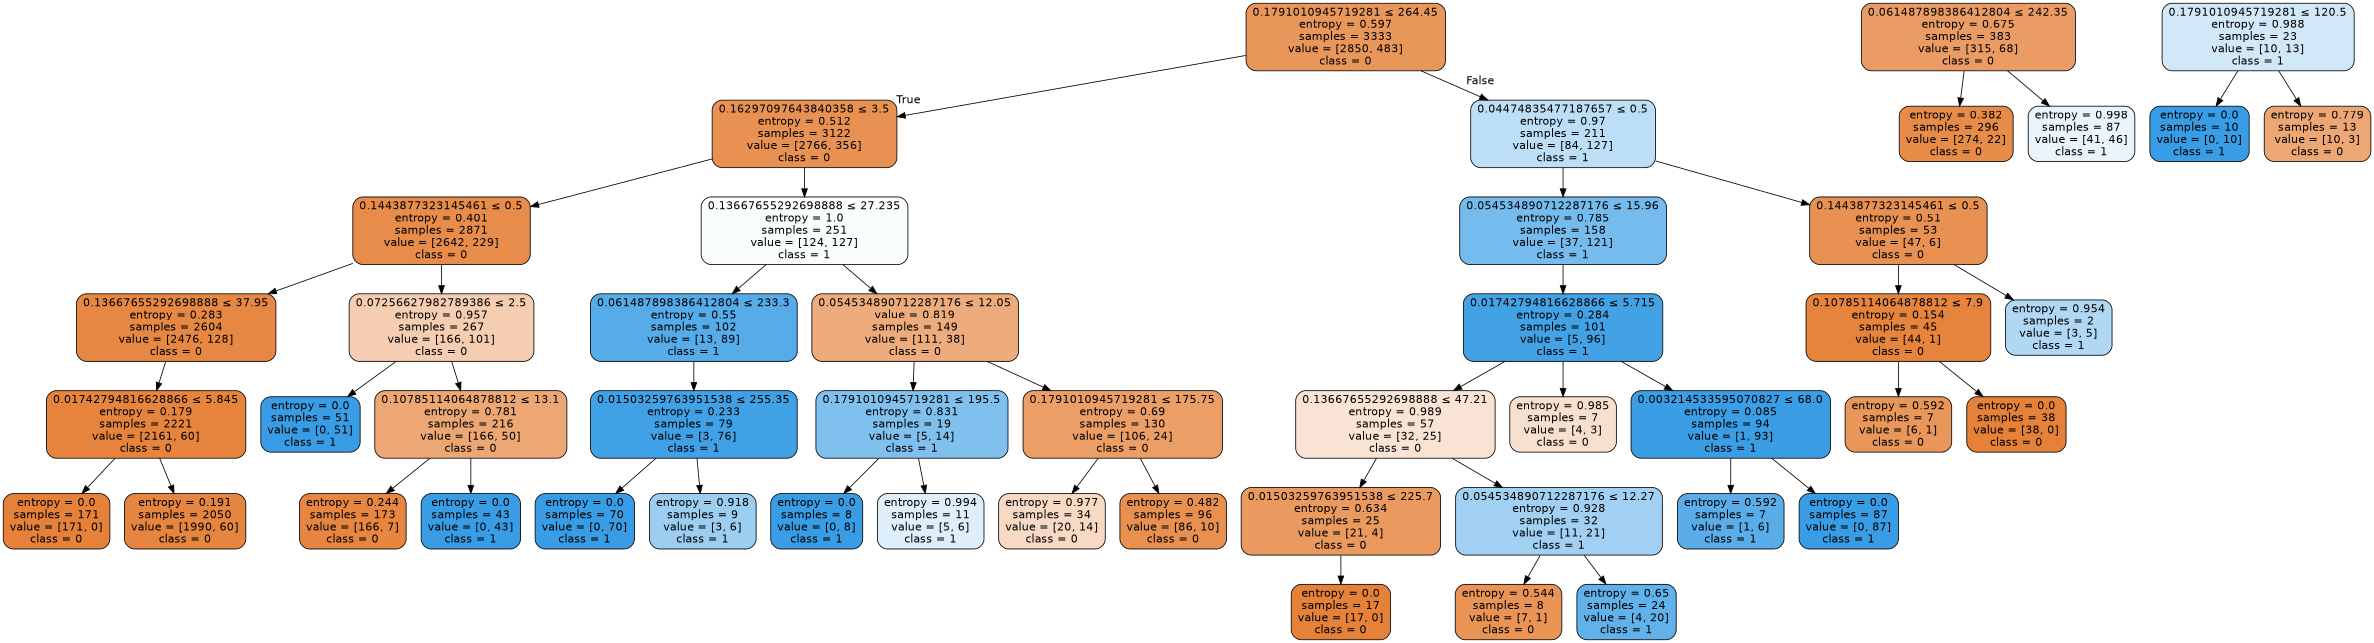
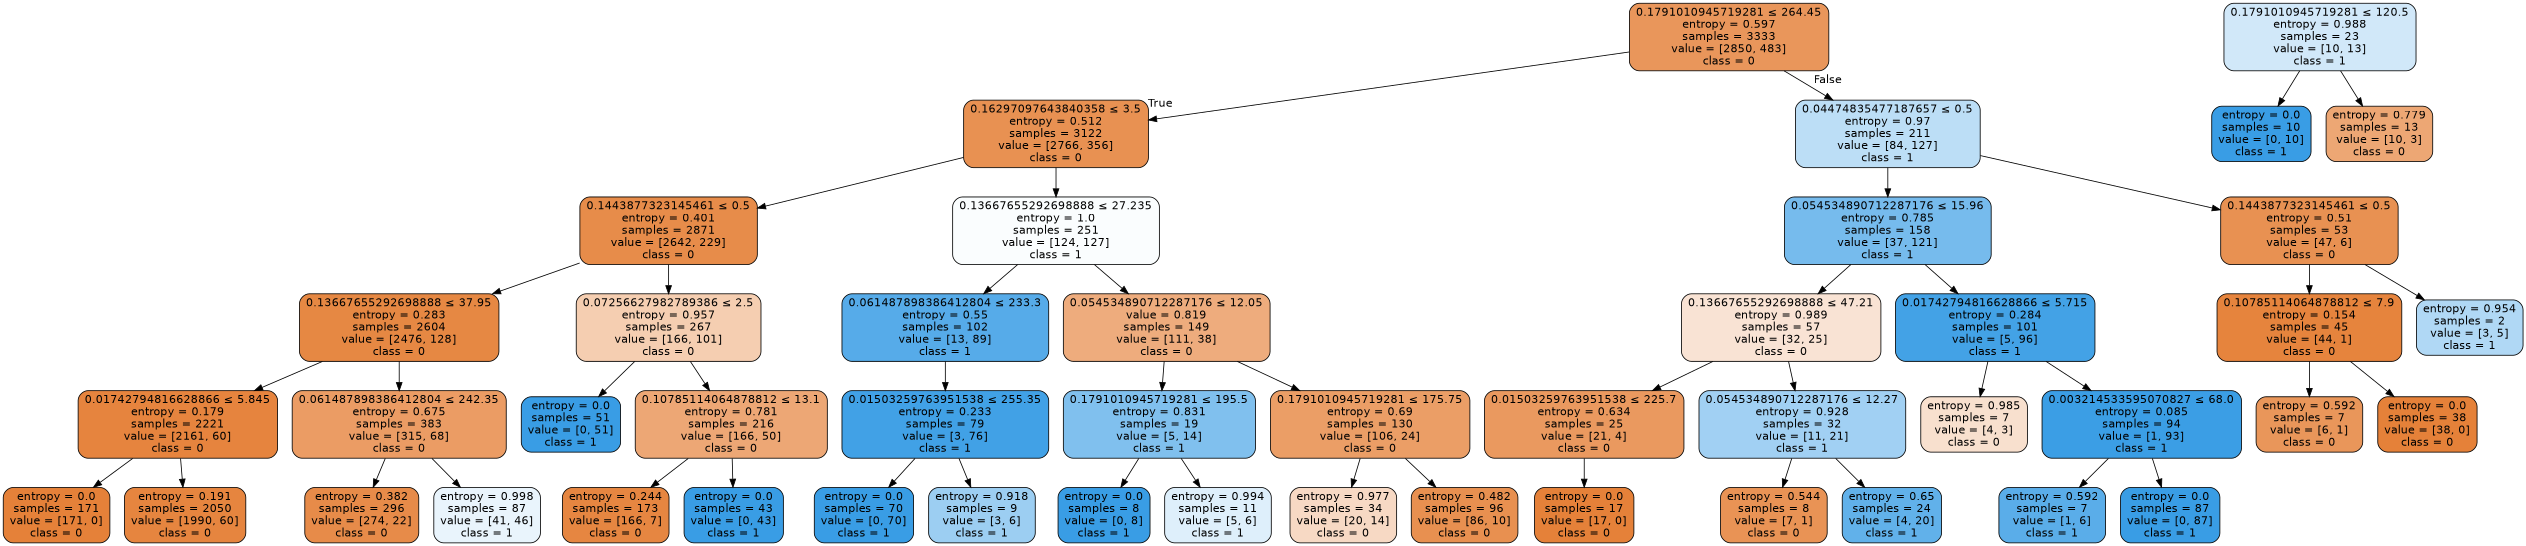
edge "0.13667655292698888 ≤ 37.95" -> "0.061487898386412804 ≤ 242.35": added
edge "0.01742794816628866 ≤ 5.715" -> "0.13667655292698888 ≤ 47.21": now "0.054534890712287176 ≤ 15.96" -> "0.13667655292698888 ≤ 47.21"
